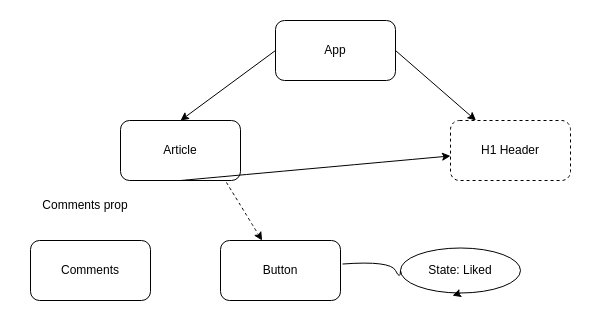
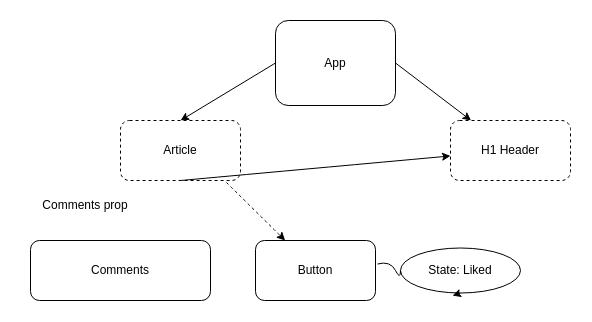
node "App": size 120x60 -> 120x85
node "Article": style solid -> dashed
node "Comments": size 120x60 -> 180x60
node "Button": moved (281, 271) -> (316, 271)
